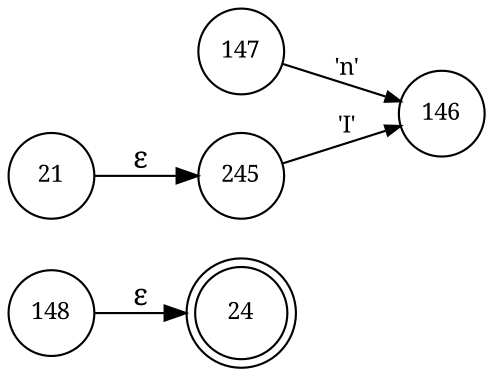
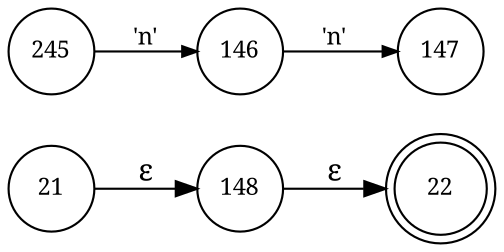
edge "147" -> "146": reversed
edge "245" -> "146": label "'I'" -> "'n'"
edge "21" -> "245": now "21" -> "148"
node "24": label "24" -> "22"
